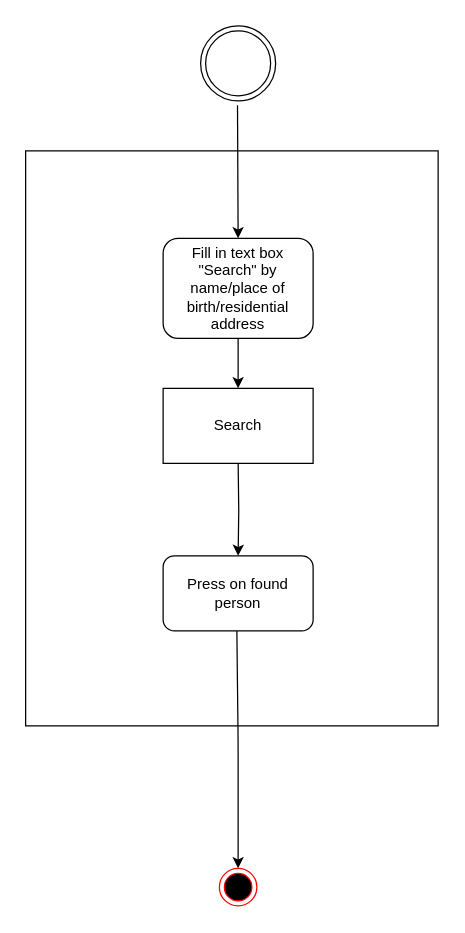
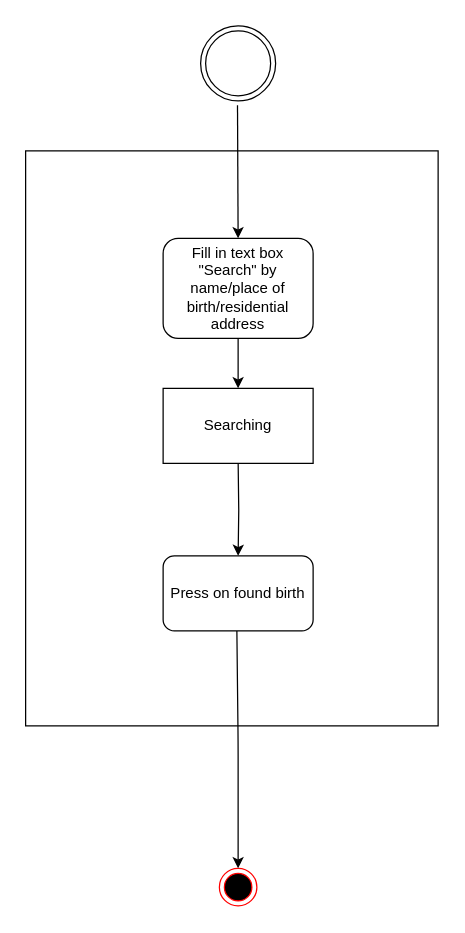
node "Search": label "Search" -> "Searching"
node "Press on found person": label "Press on found person" -> "Press on found birth"
